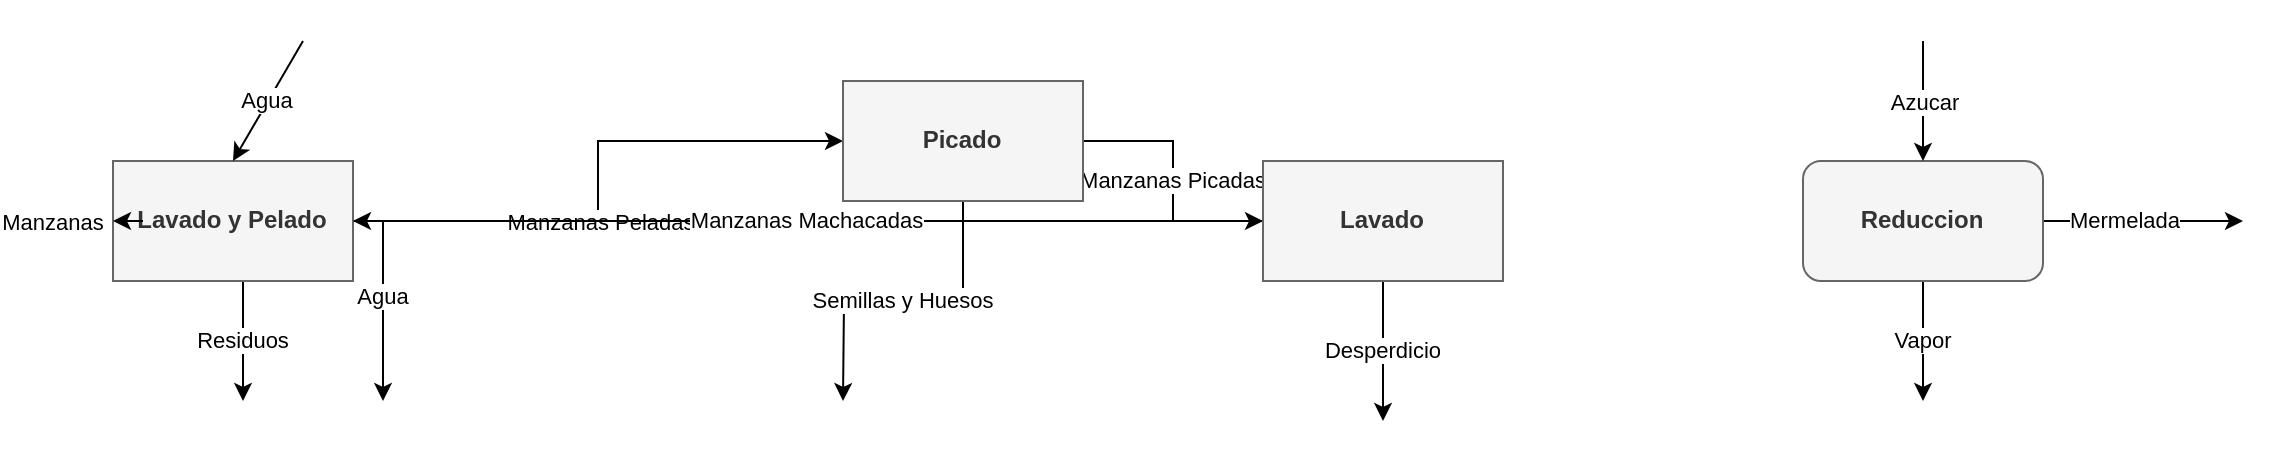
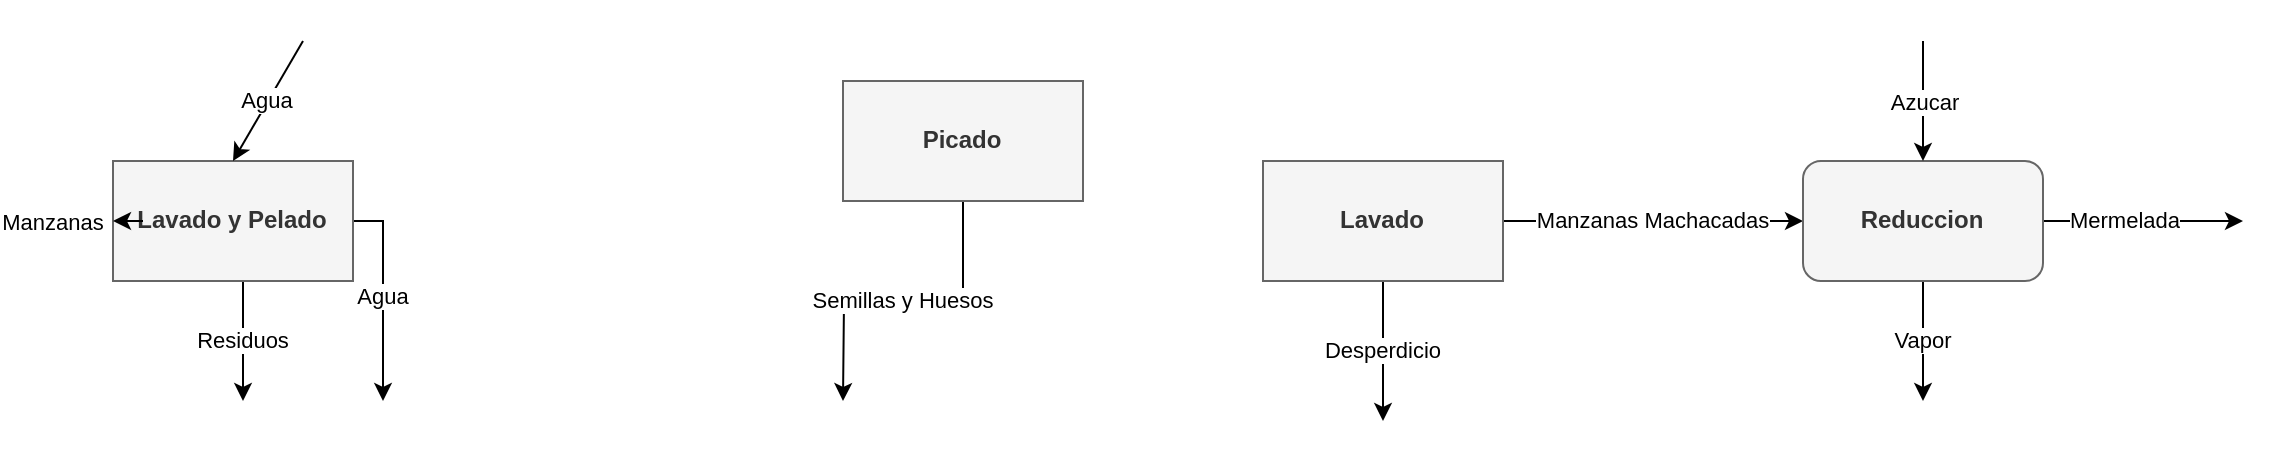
edge "Lavado y Pelado" -> "Picado": removed, label "Manzanas Peladas"
edge "Picado" -> "Lavado": removed, label "Manzanas Picadas"
edge "Lavado" -> "Lavado y Pelado": now "Lavado" -> "Reduccion"
